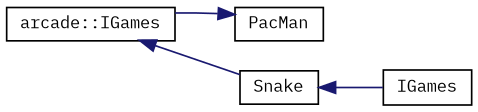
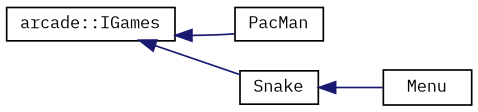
edge "arcade::IGames" -> "PacMan": reversed
node "IGames": label "IGames" -> "Menu"
